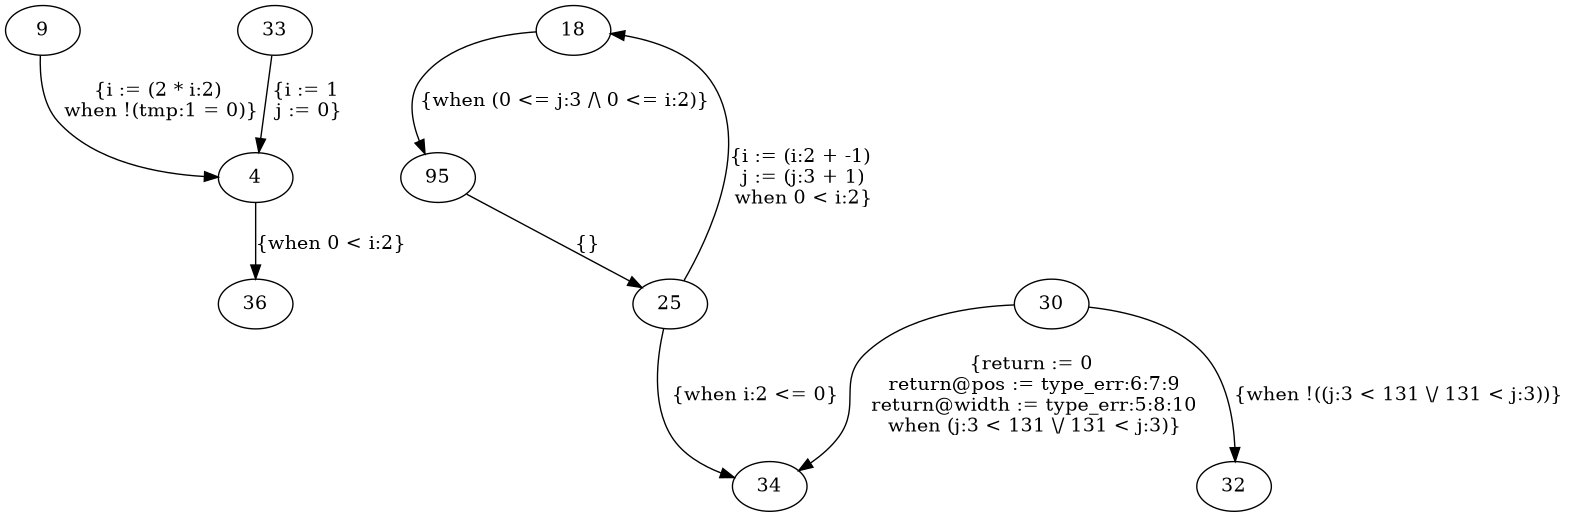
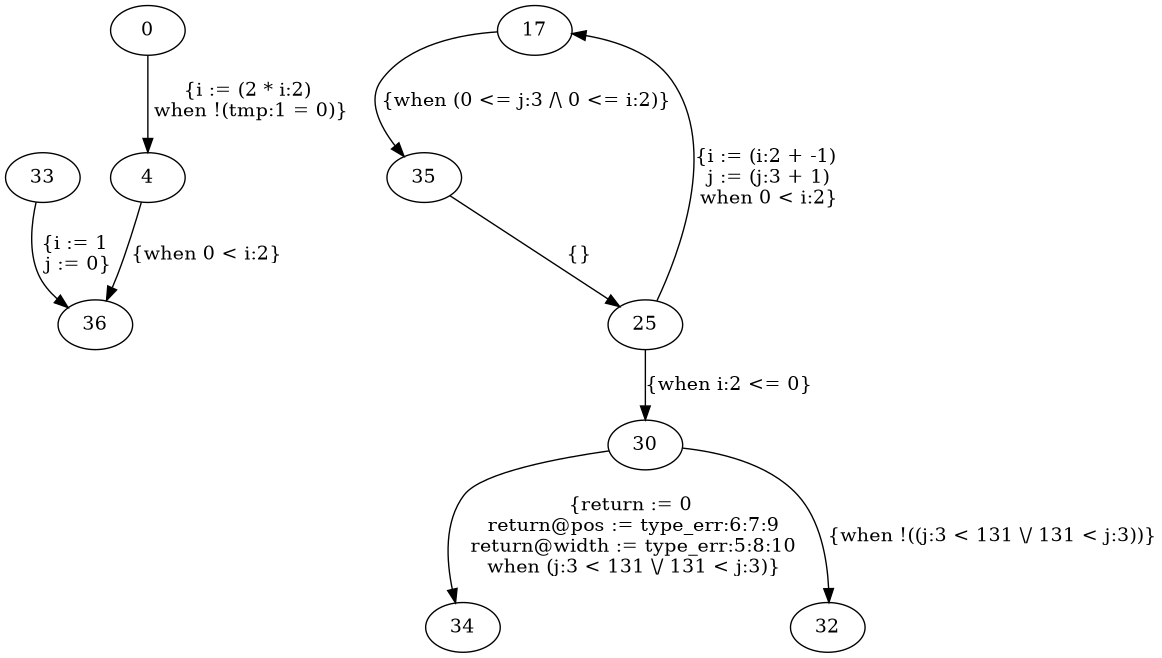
node "9": label "9" -> "0"
node "18": label "18" -> "17"
edge "33" -> "4": now "33" -> "36"
node "95": label "95" -> "35"
edge "25" -> "34": now "25" -> "30"
